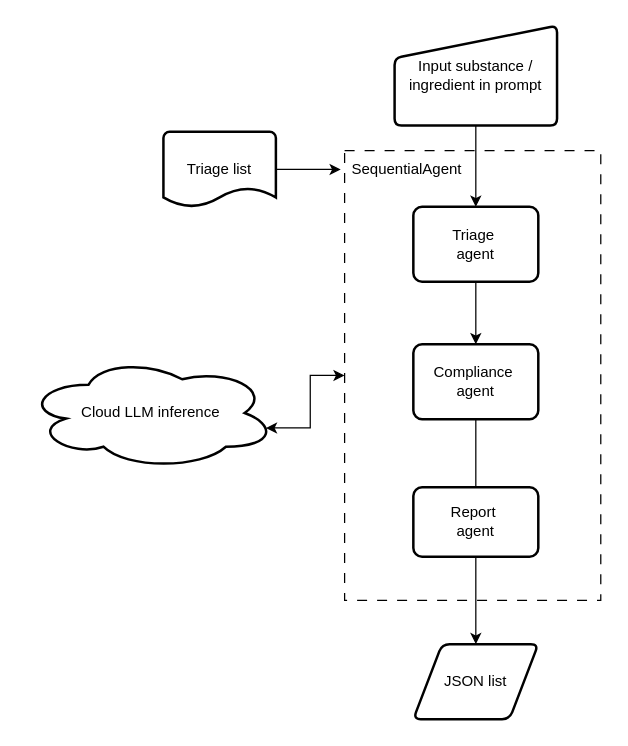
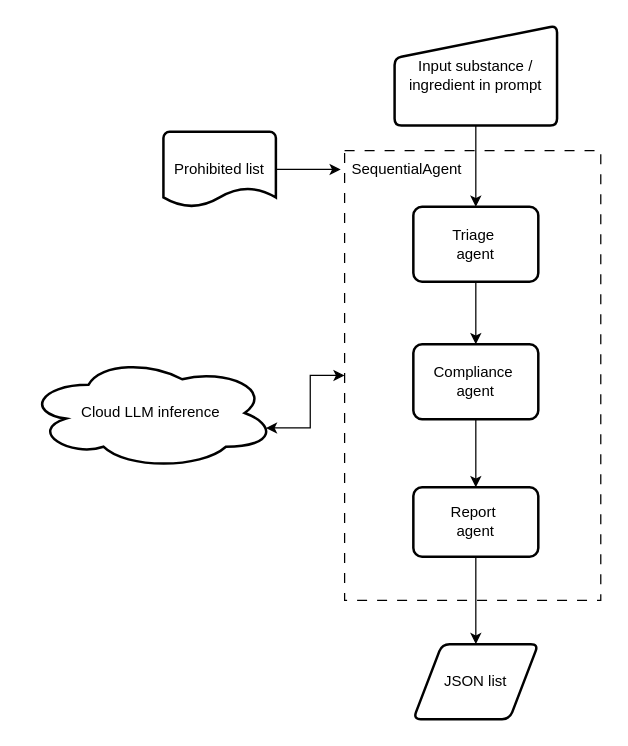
node "Triage list": label "Triage list" -> "Prohibited list"
edge "Compliance agent" -- "Report agent": arrowhead none -> classic
